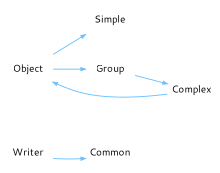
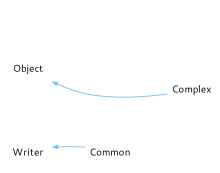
node "Simple": removed
node "Group": removed
edge "Writer" -> "Common": reversed
